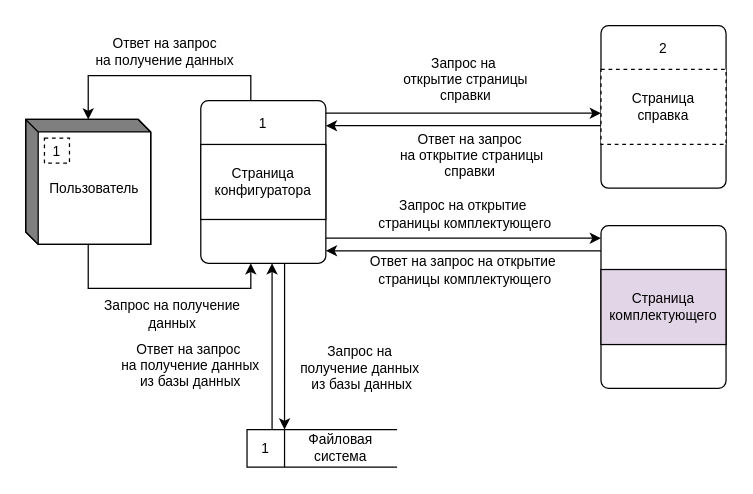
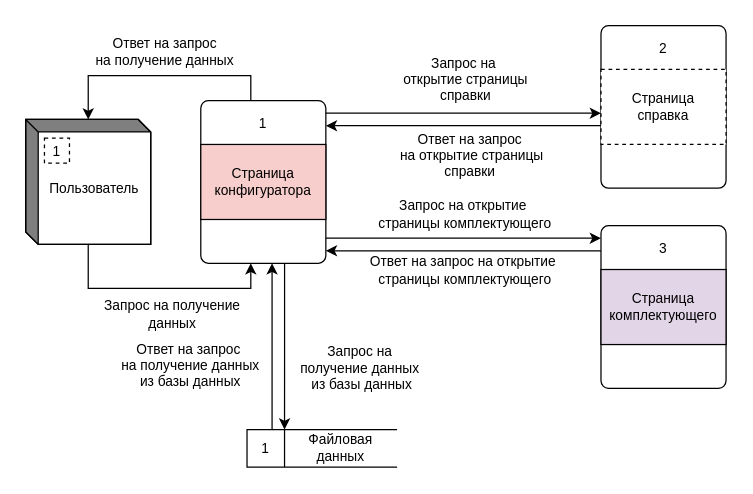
node "Страница конфигуратора": fillcolor #ffffff -> #f8cecc
node "3": added
node "Файловая система": label "Файловая система" -> "Файловая данных"
